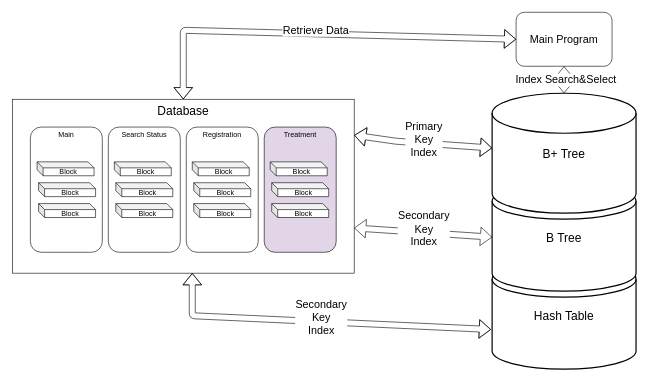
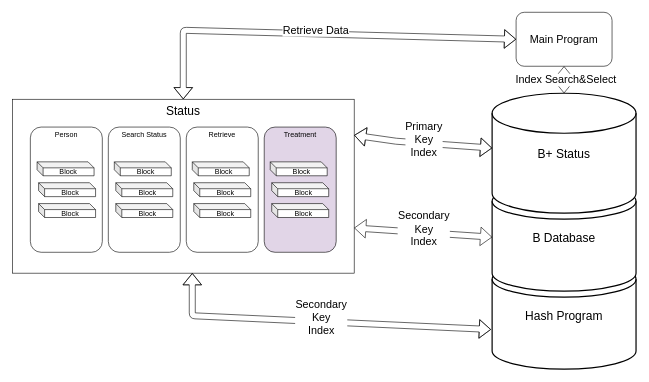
node "Database": label "Database" -> "Status"
node "Main ......": label "Main ......" -> "Person ......"
node "Registration ......": label "Registration ......" -> "Retrieve ......"
node "B+ Tree": label "B+ Tree" -> "B+ Status"
node "B Tree": label "B Tree" -> "B Database"
node "Hash Table": label "Hash Table" -> "Hash Program"
